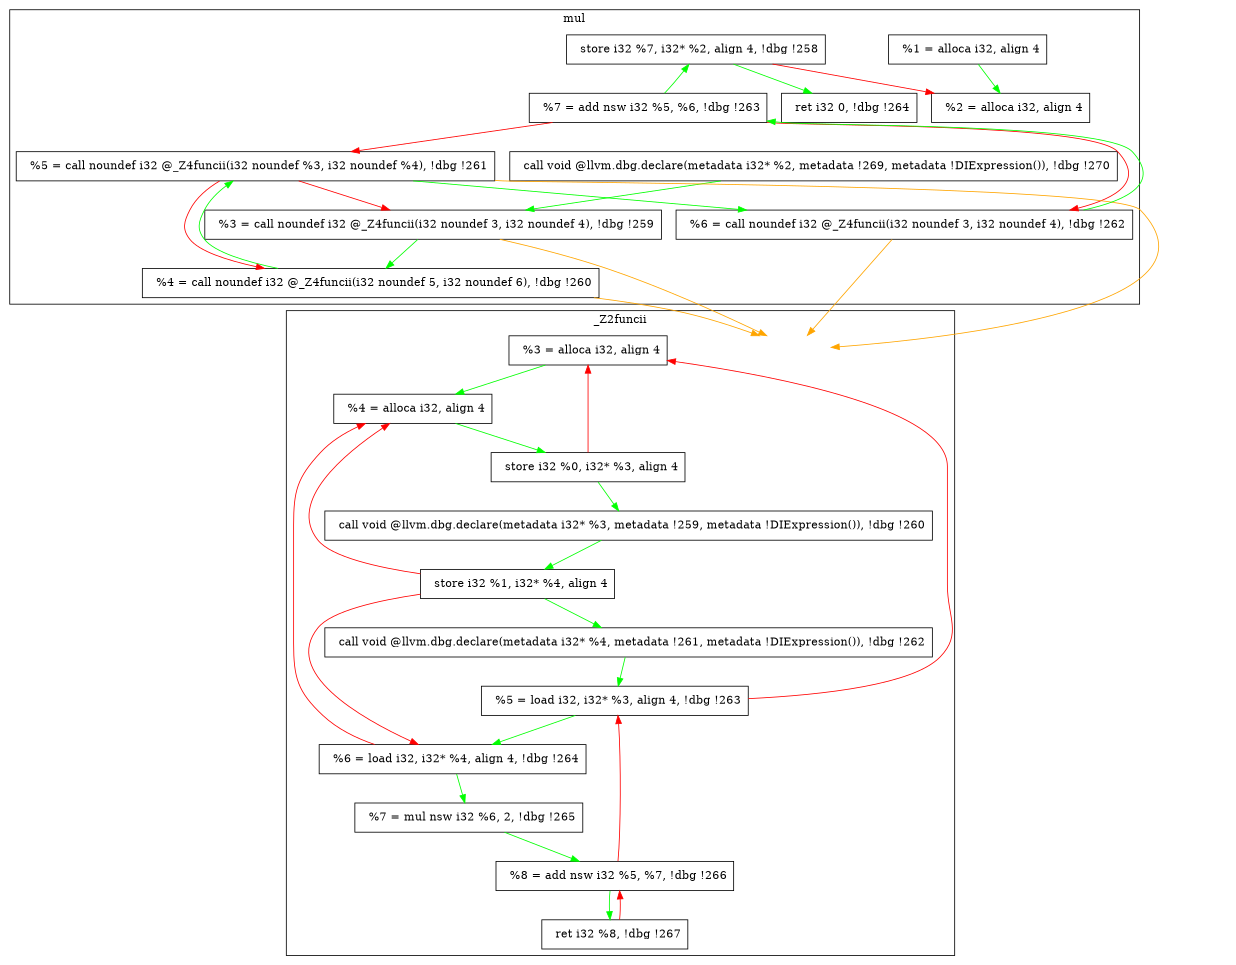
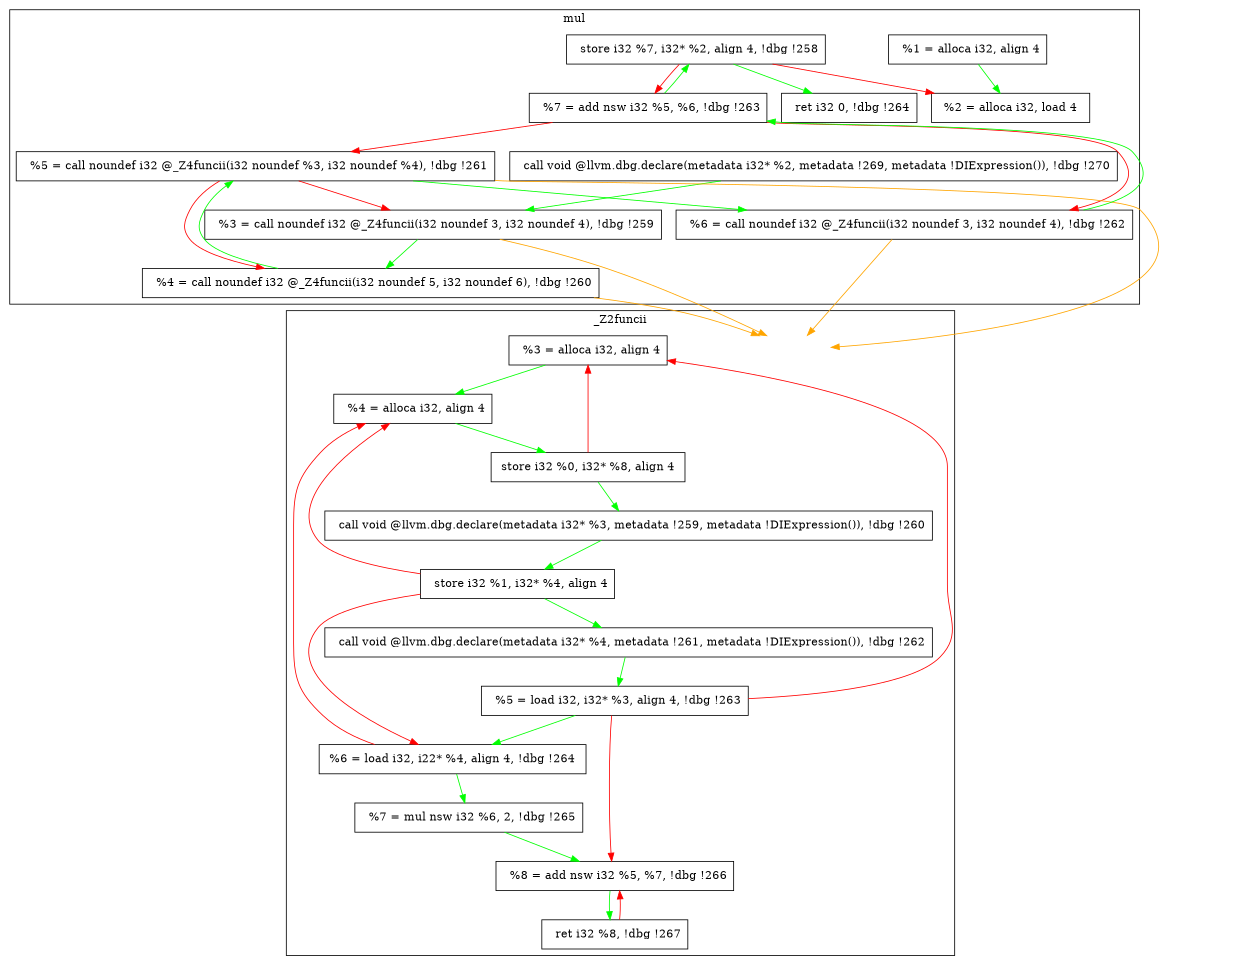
edge "store i32 %7, i32* %2, align 4, !dbg !258" -> "%7 = add nsw i32 %5, %6, !dbg !263": added
node "%2 = alloca i32, align 4": label "%2 = alloca i32, align 4" -> "%2 = alloca i32, load 4"
node "store i32 %0, i32* %3, align 4": label "store i32 %0, i32* %3, align 4" -> "store i32 %0, i32* %8, align 4"
node "%6 = load i32, i32* %4, align 4, !dbg !264": label "%6 = load i32, i32* %4, align 4, !dbg !264" -> "%6 = load i32, i22* %4, align 4, !dbg !264"
edge "%8 = add nsw i32 %5, %7, !dbg !266" -> "%5 = load i32, i32* %3, align 4, !dbg !263": reversed
